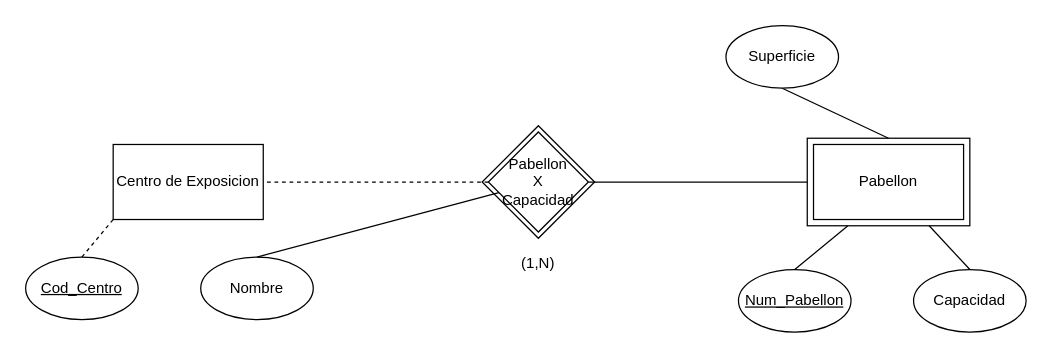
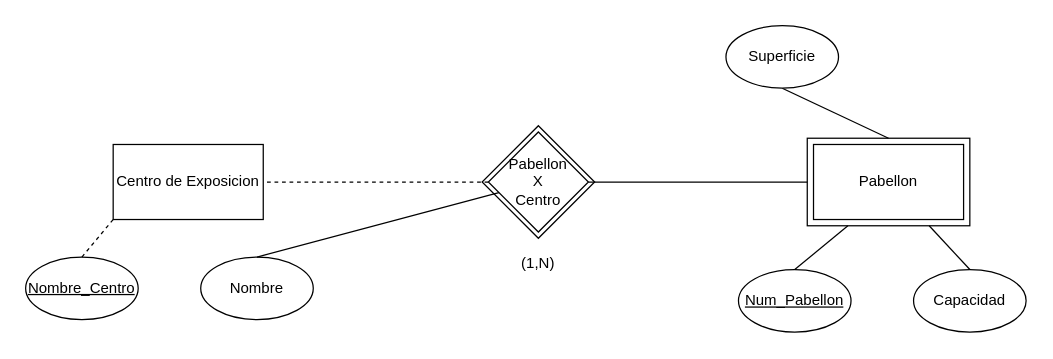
node "Pabellon X Capacidad": label "Pabellon X Capacidad" -> "Pabellon X Centro"
node "Cod_Centro": label "Cod_Centro" -> "Nombre_Centro"
